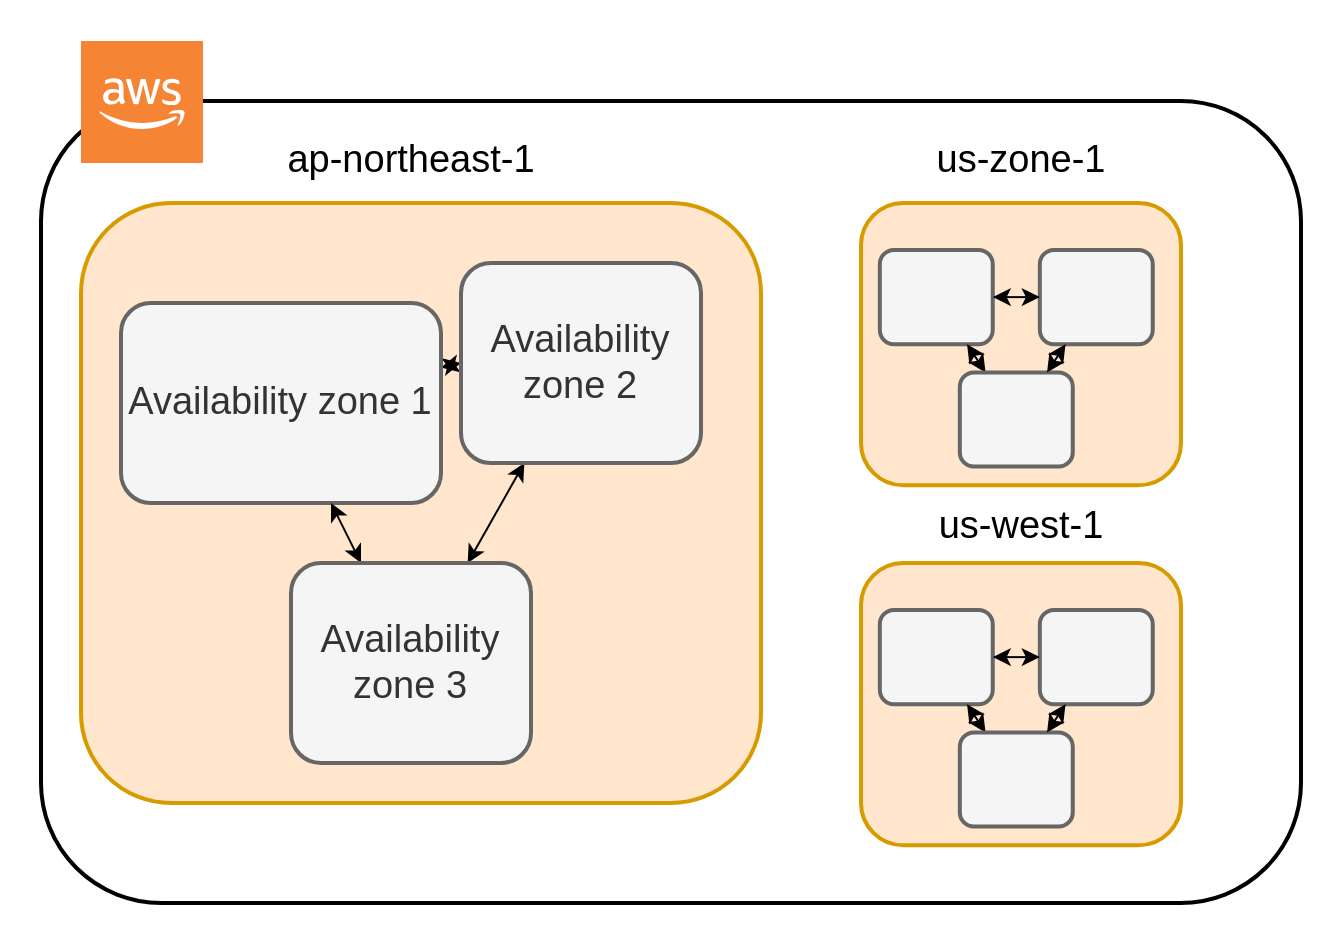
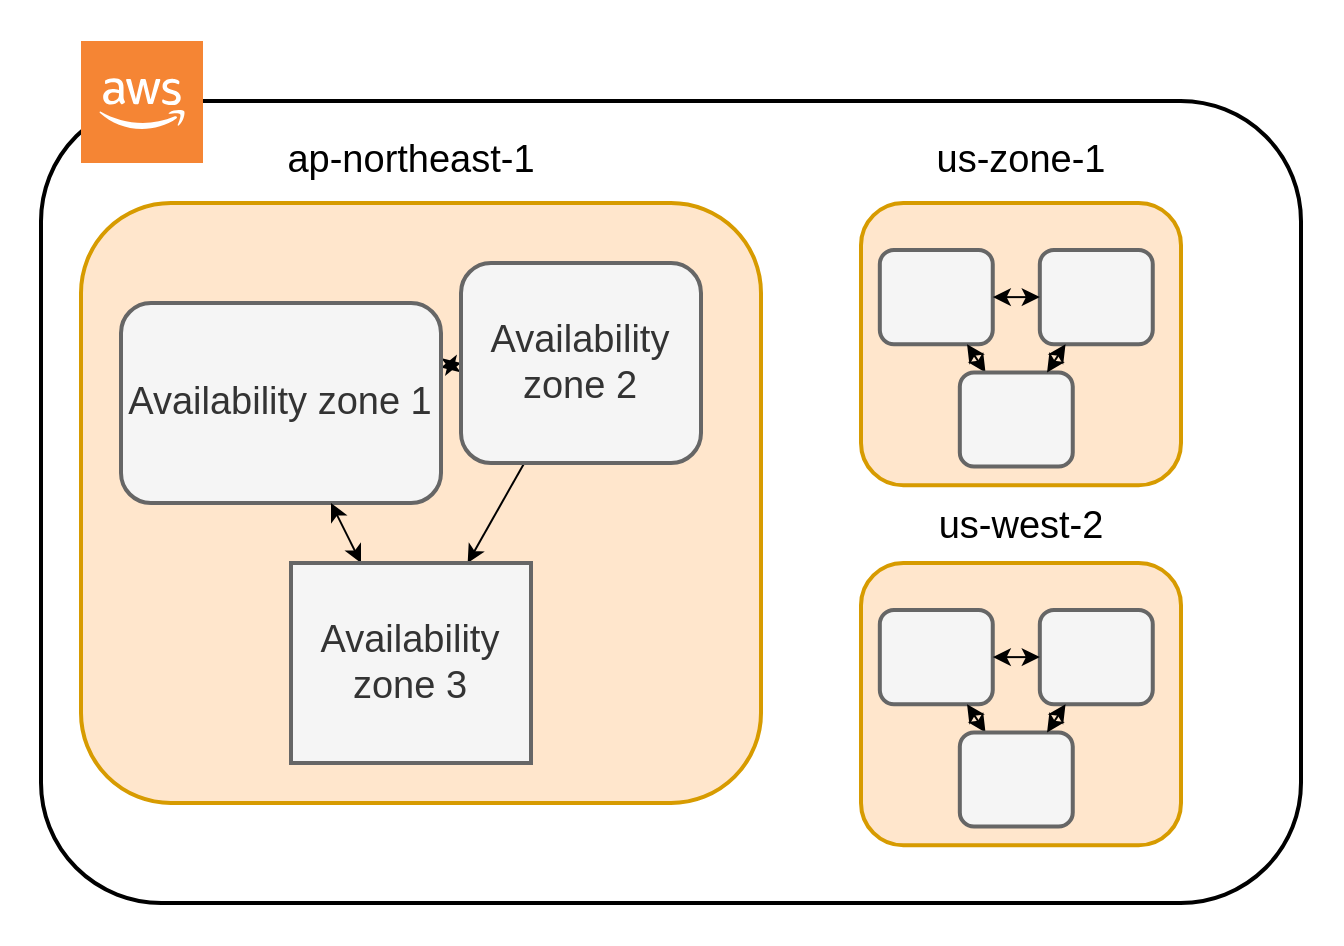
edge "Availability zone 2" -- "Availability zone 3": arrowhead classic -> none
node "us-west-1": label "us-west-1" -> "us-west-2"
node "Availability zone 3": shape rounded rectangle -> rectangle
